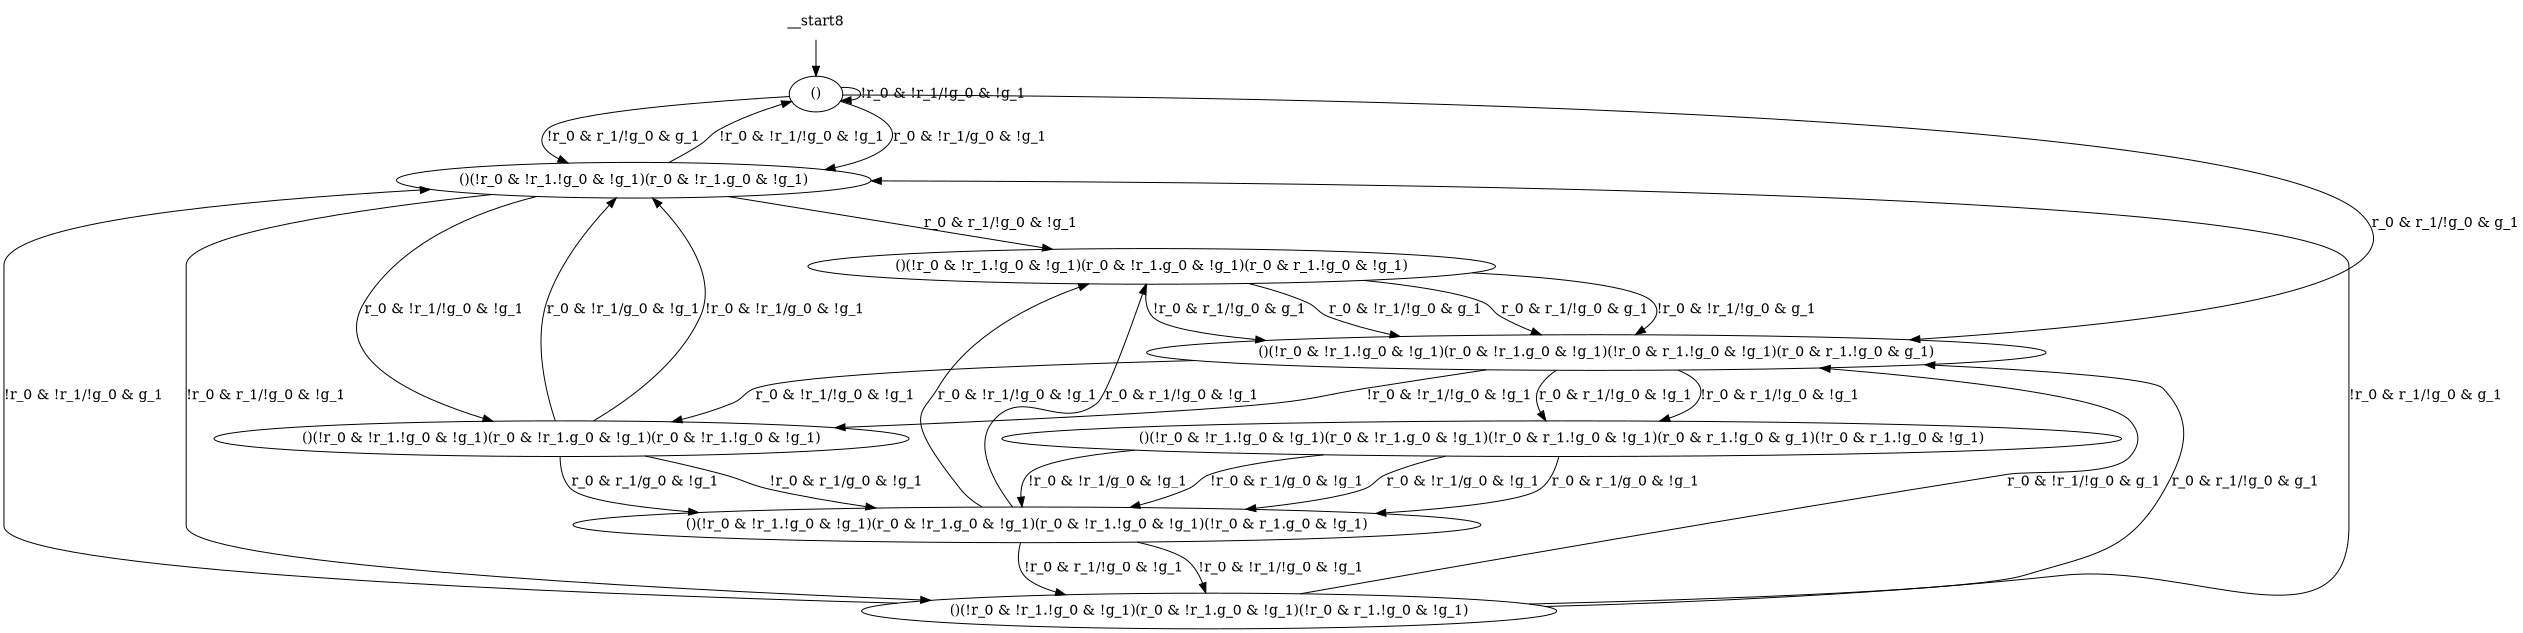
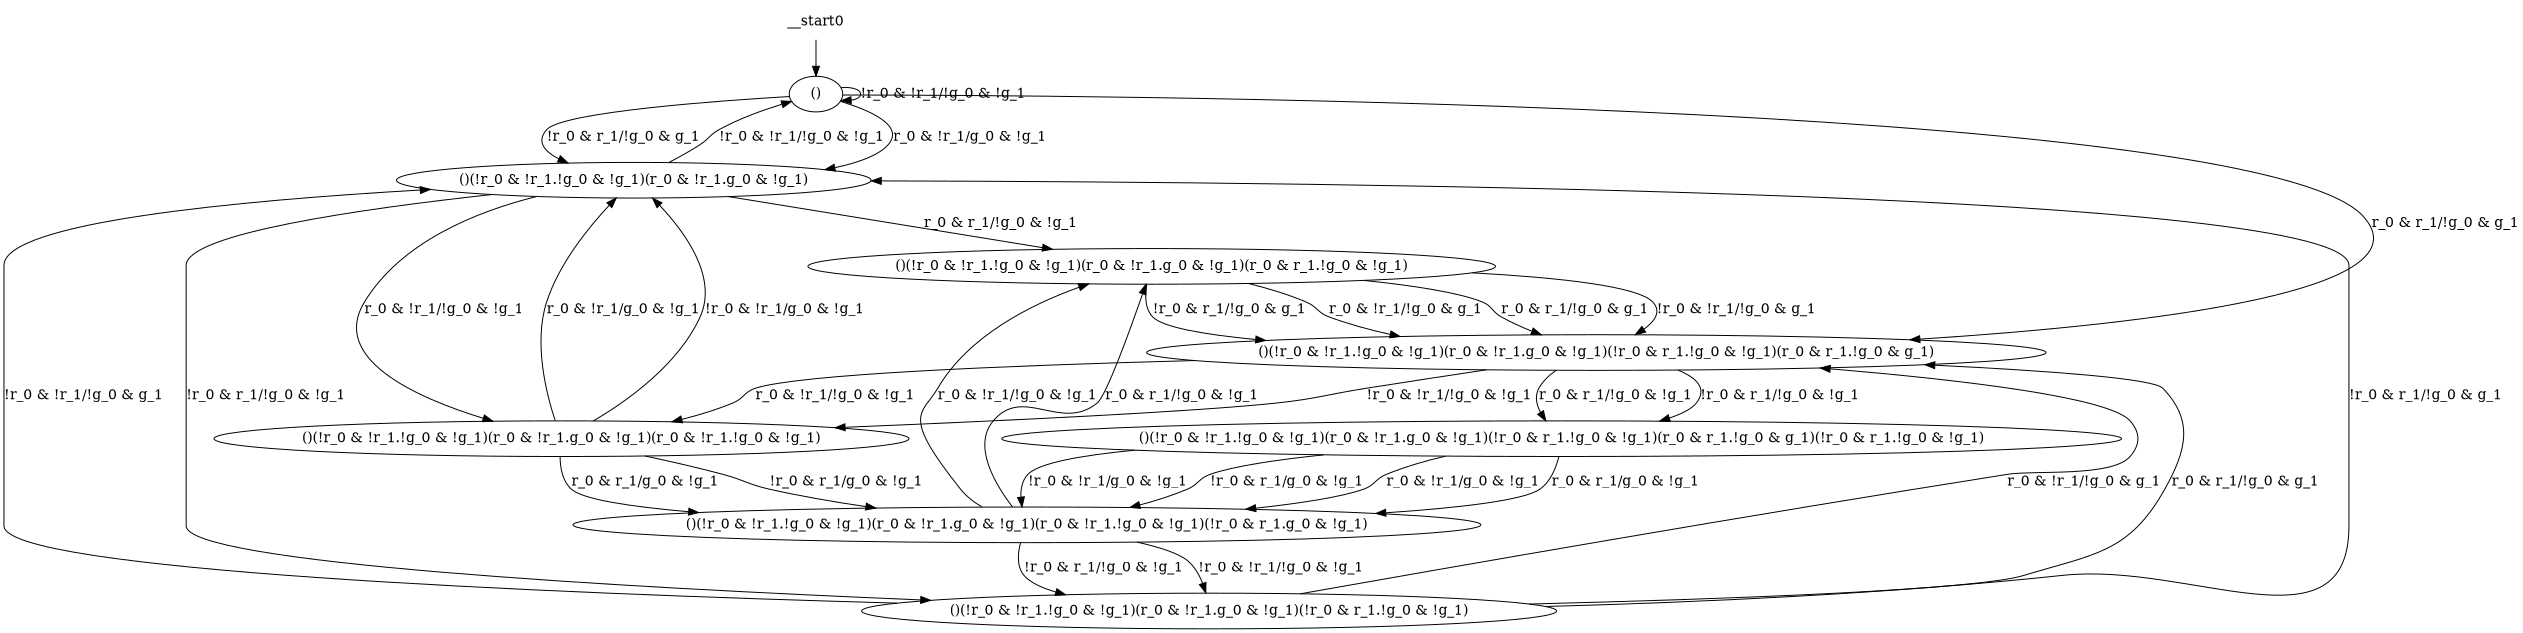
node "__start8": label "__start8" -> "__start0"
